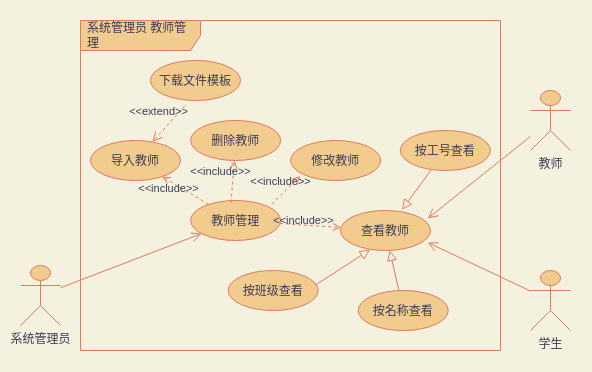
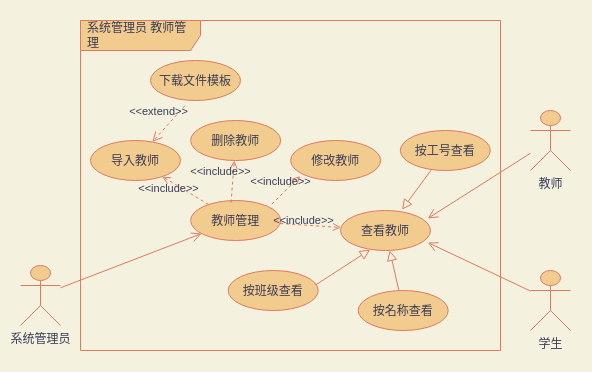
node "教师": moved (551, 121) -> (551, 141)
